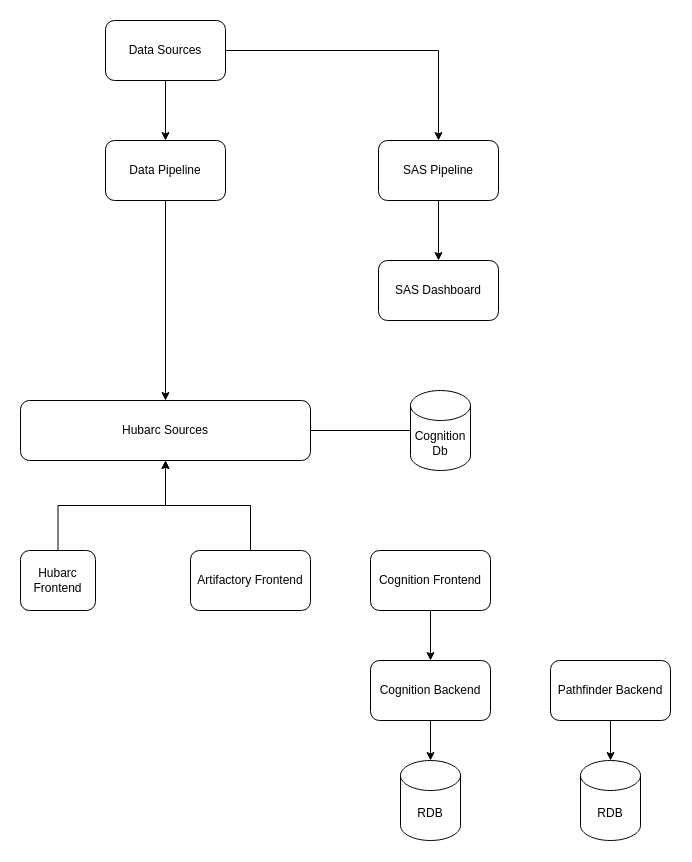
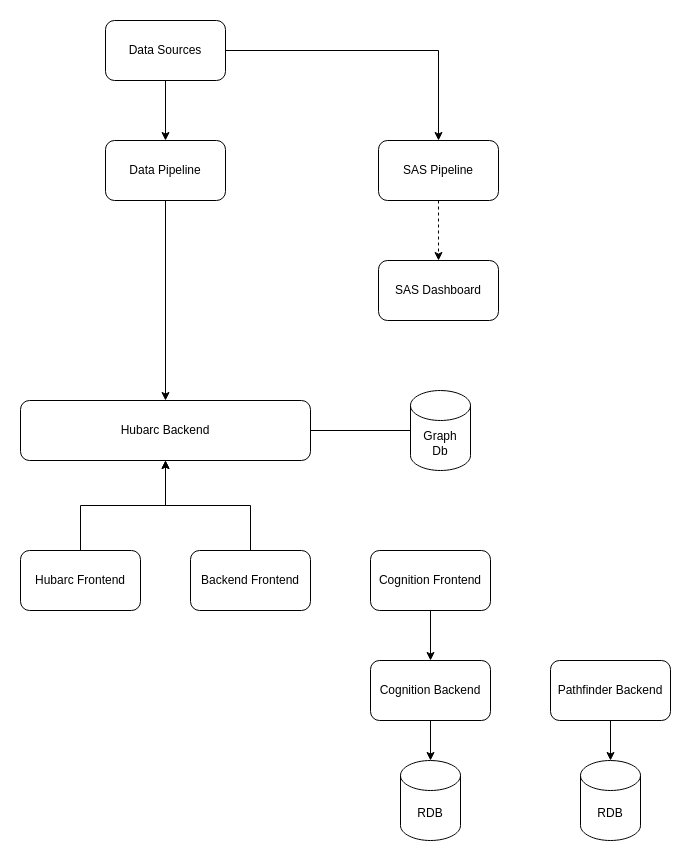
edge "SAS Pipeline" -> "SAS Dashboard": style solid -> dashed
node "Hubarc Sources": label "Hubarc Sources" -> "Hubarc Backend"
node "Cognition Db": label "Cognition Db" -> "Graph Db"
node "Hubarc Frontend": size 75x60 -> 120x60
node "Artifactory Frontend": label "Artifactory Frontend" -> "Backend Frontend"
